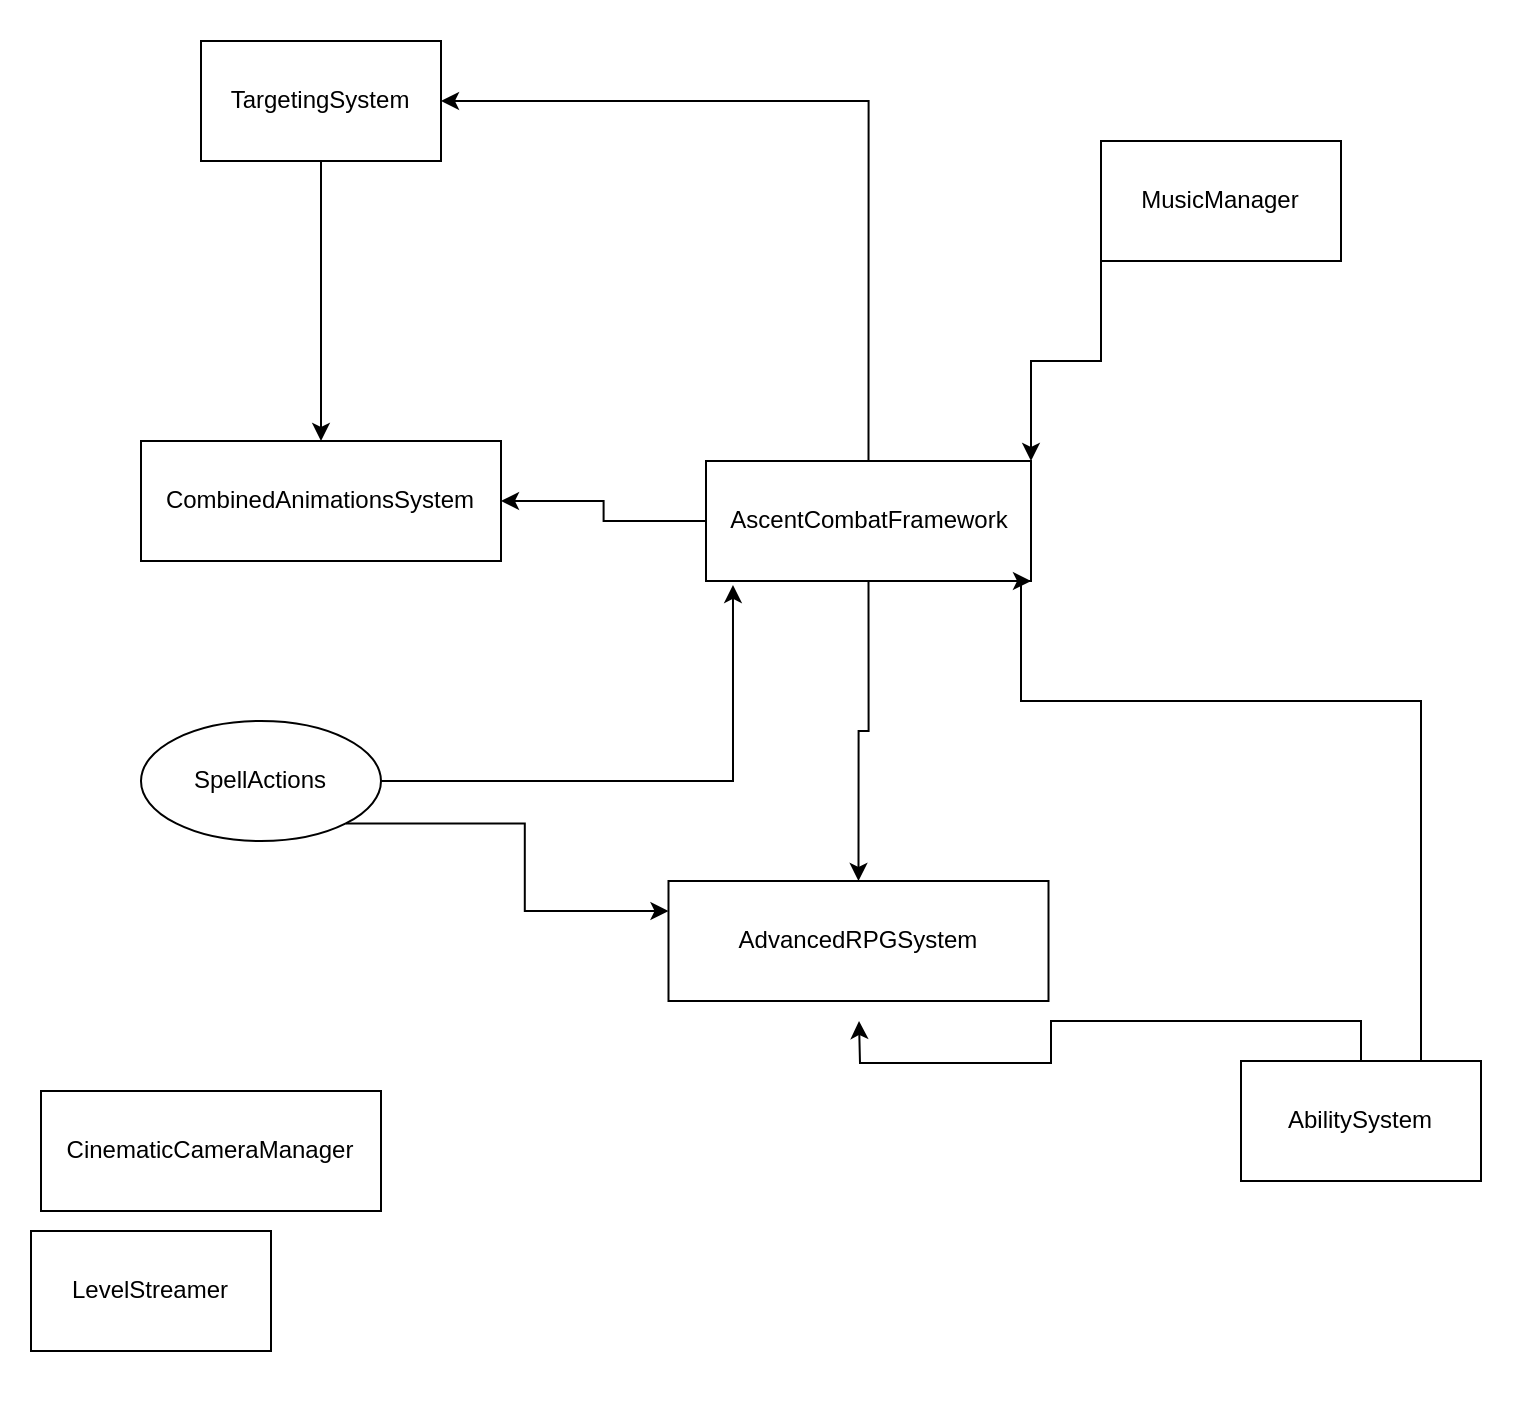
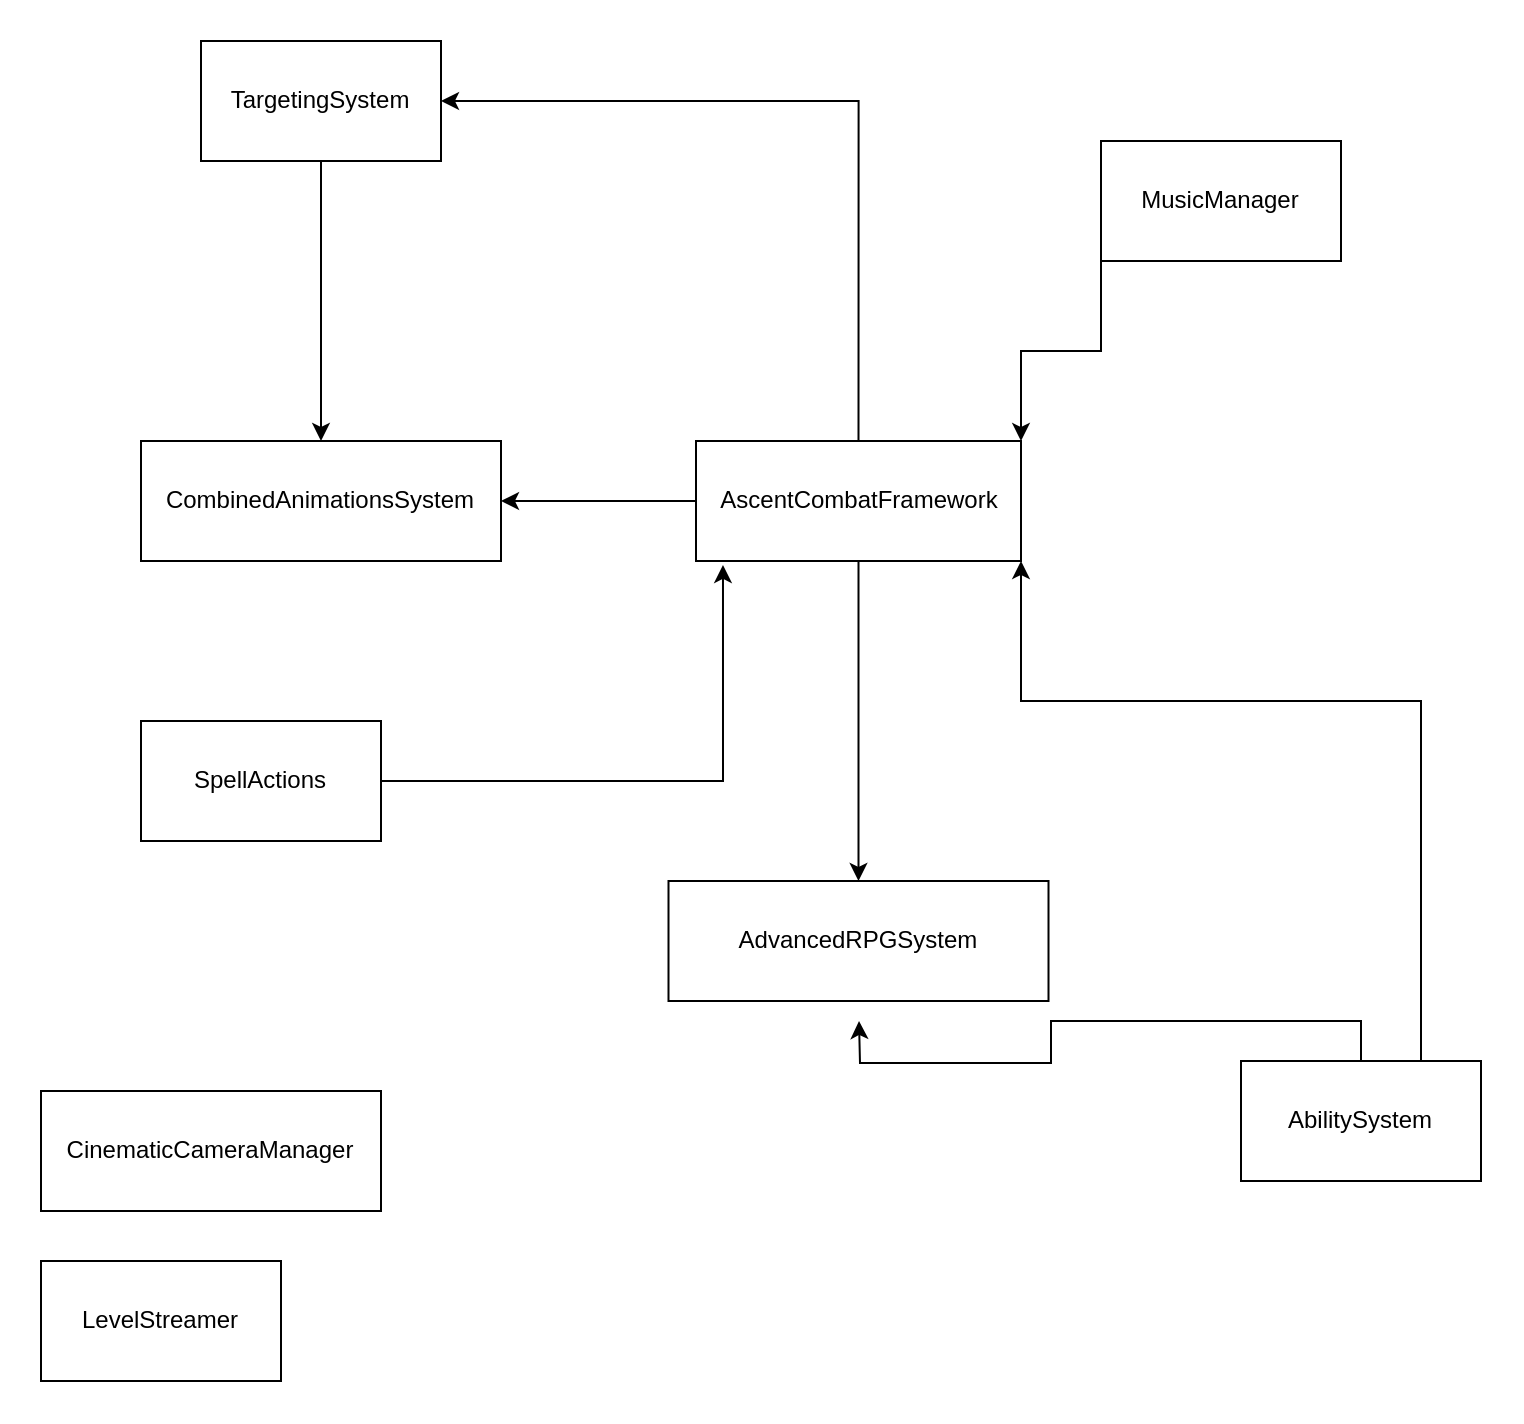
node "AscentCombatFramework": moved (869, 521) -> (859, 501)
node "SpellActions": shape ellipse -> rectangle
edge "SpellActions" -> "AdvancedRPGSystem": removed
node "LevelStreamer": moved (151, 1291) -> (161, 1321)
